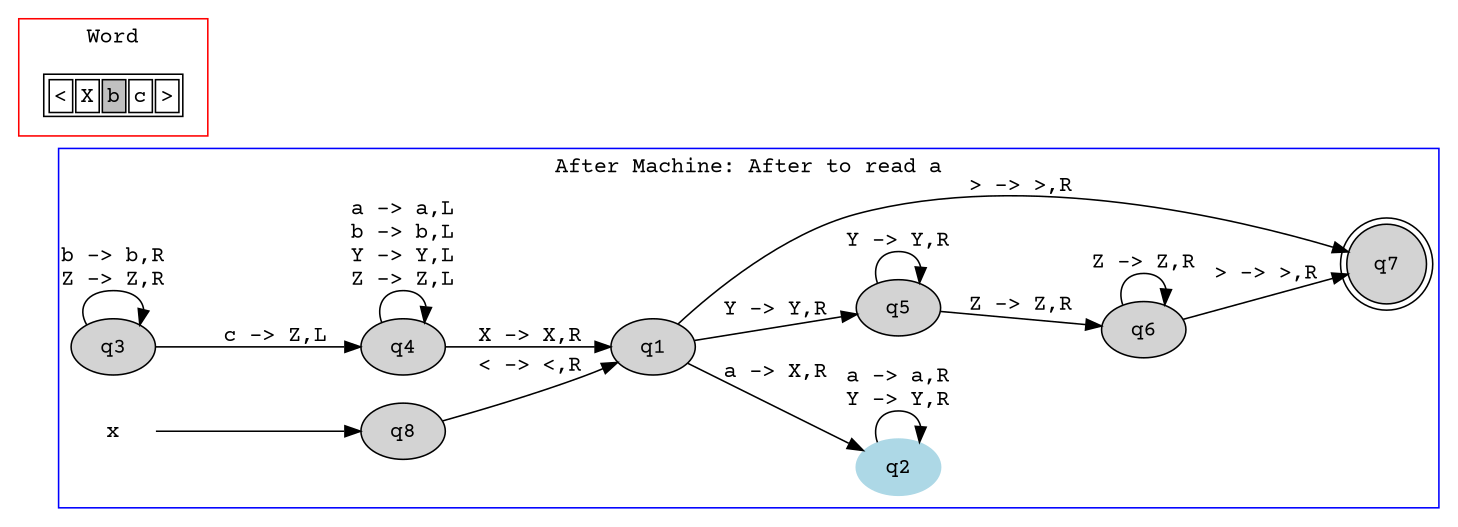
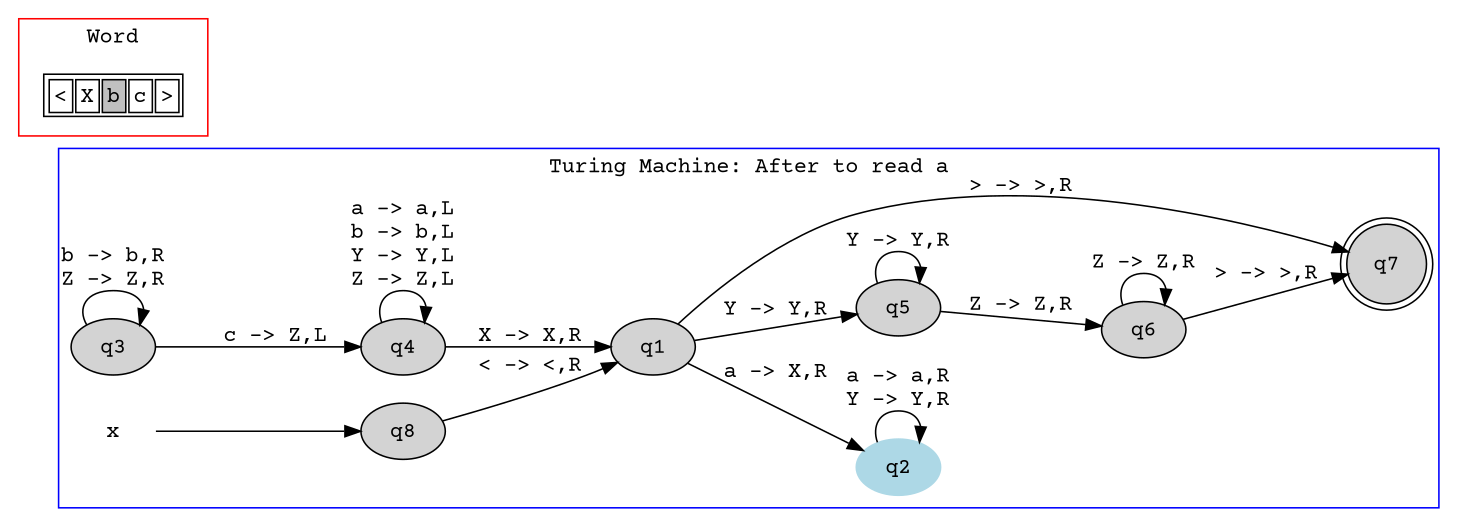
cluster "After Machine: After to read a": label "After Machine: After to read a" -> "Turing Machine: After to read a"
